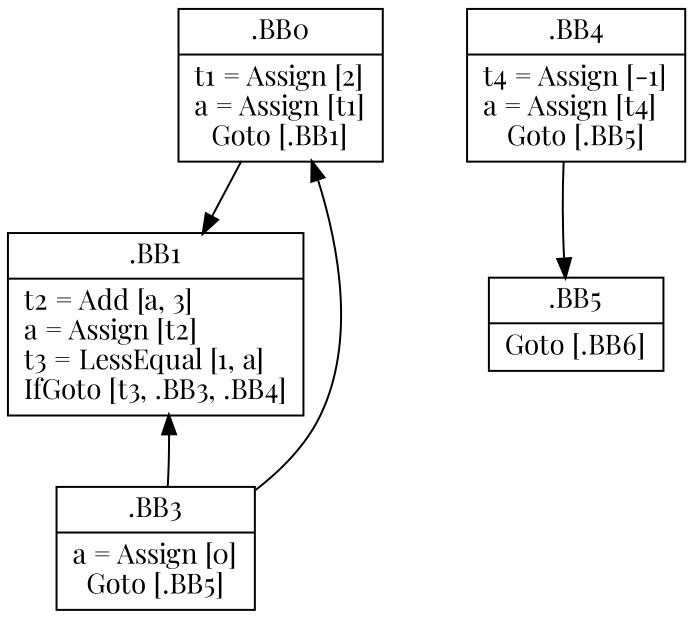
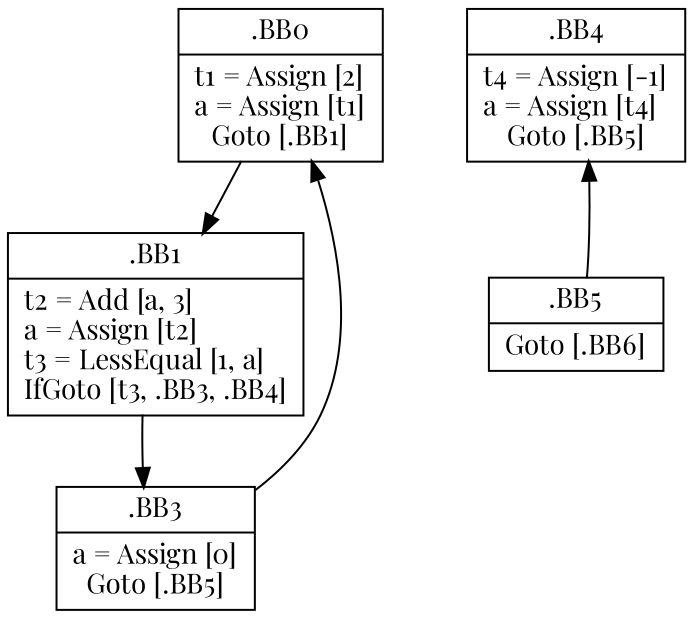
edge ".BB4" -> ".BB5": reversed
edge ".BB3" -> ".BB1": reversed
